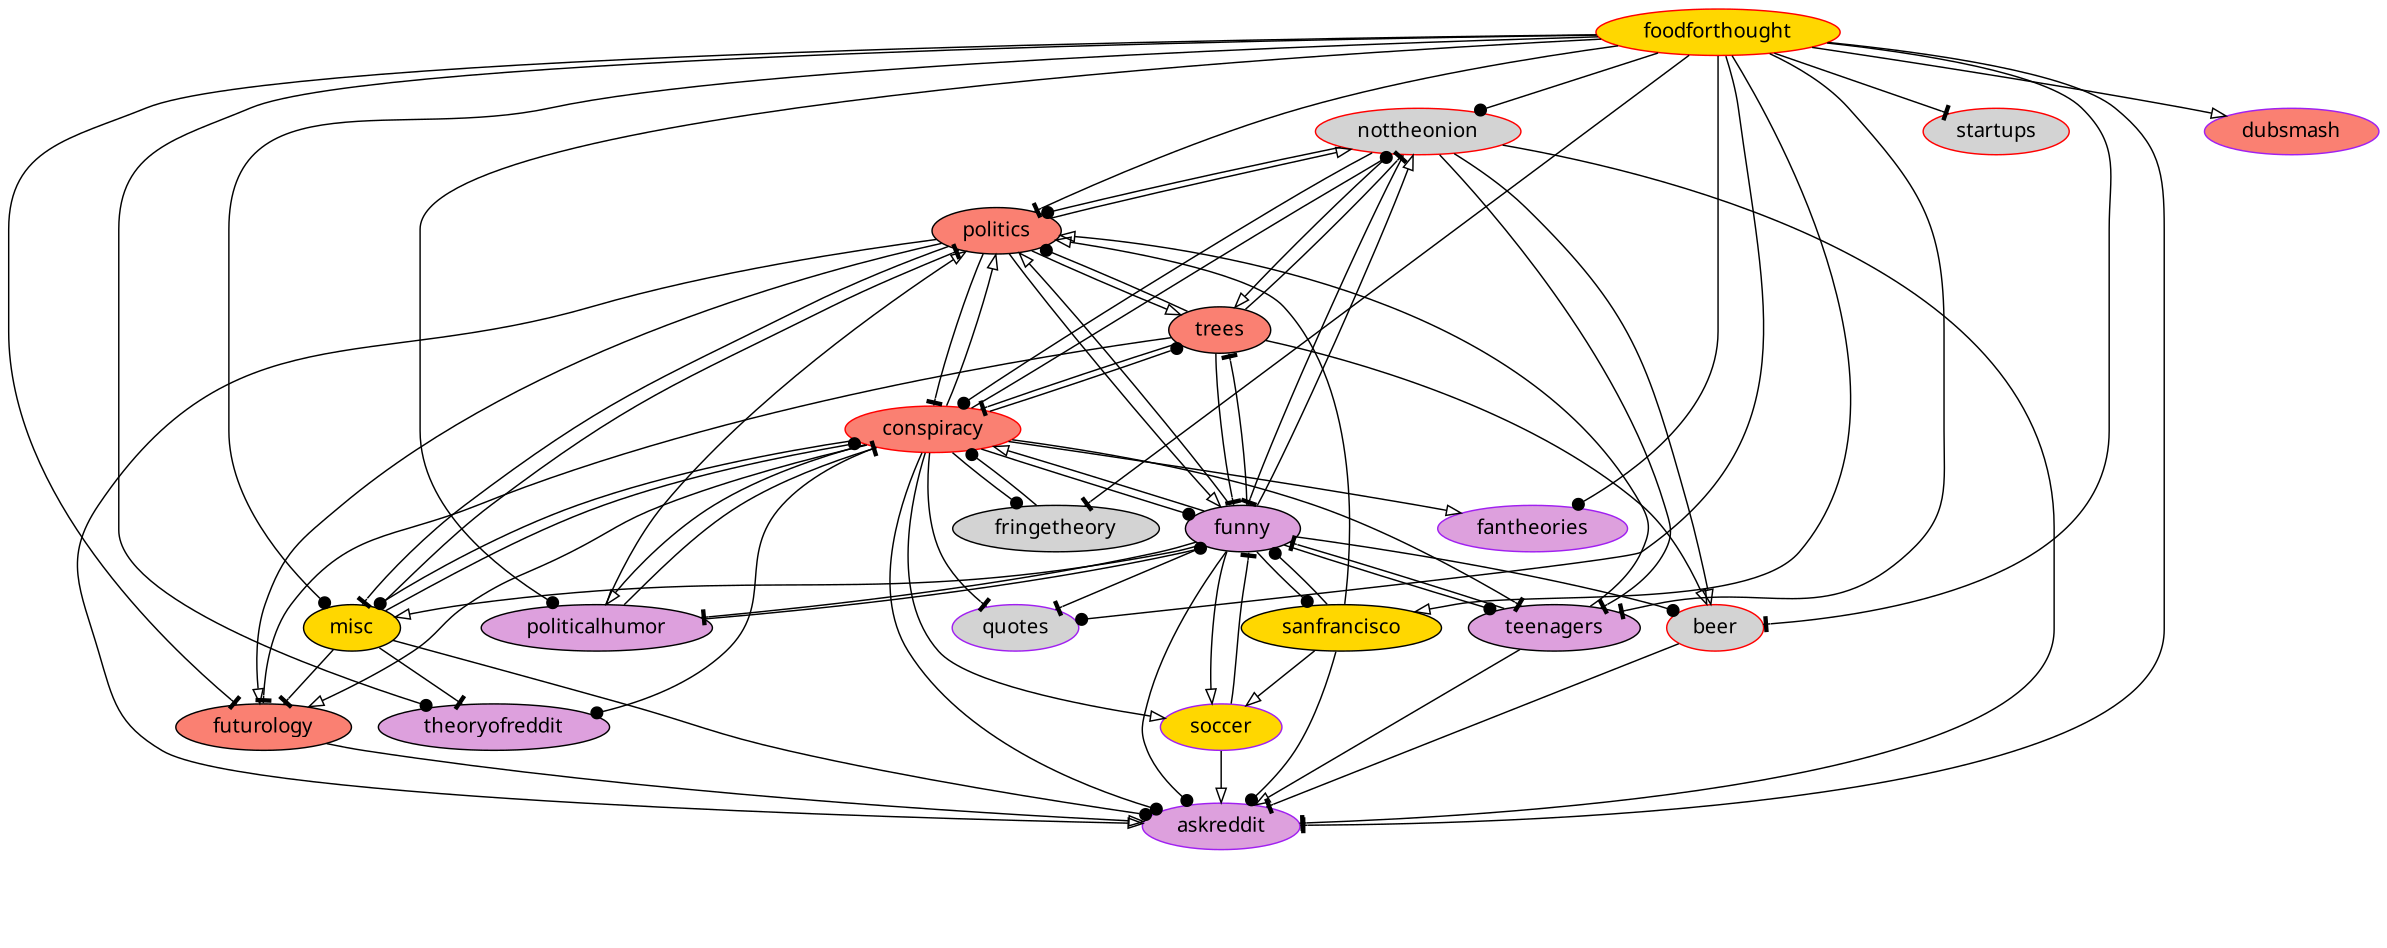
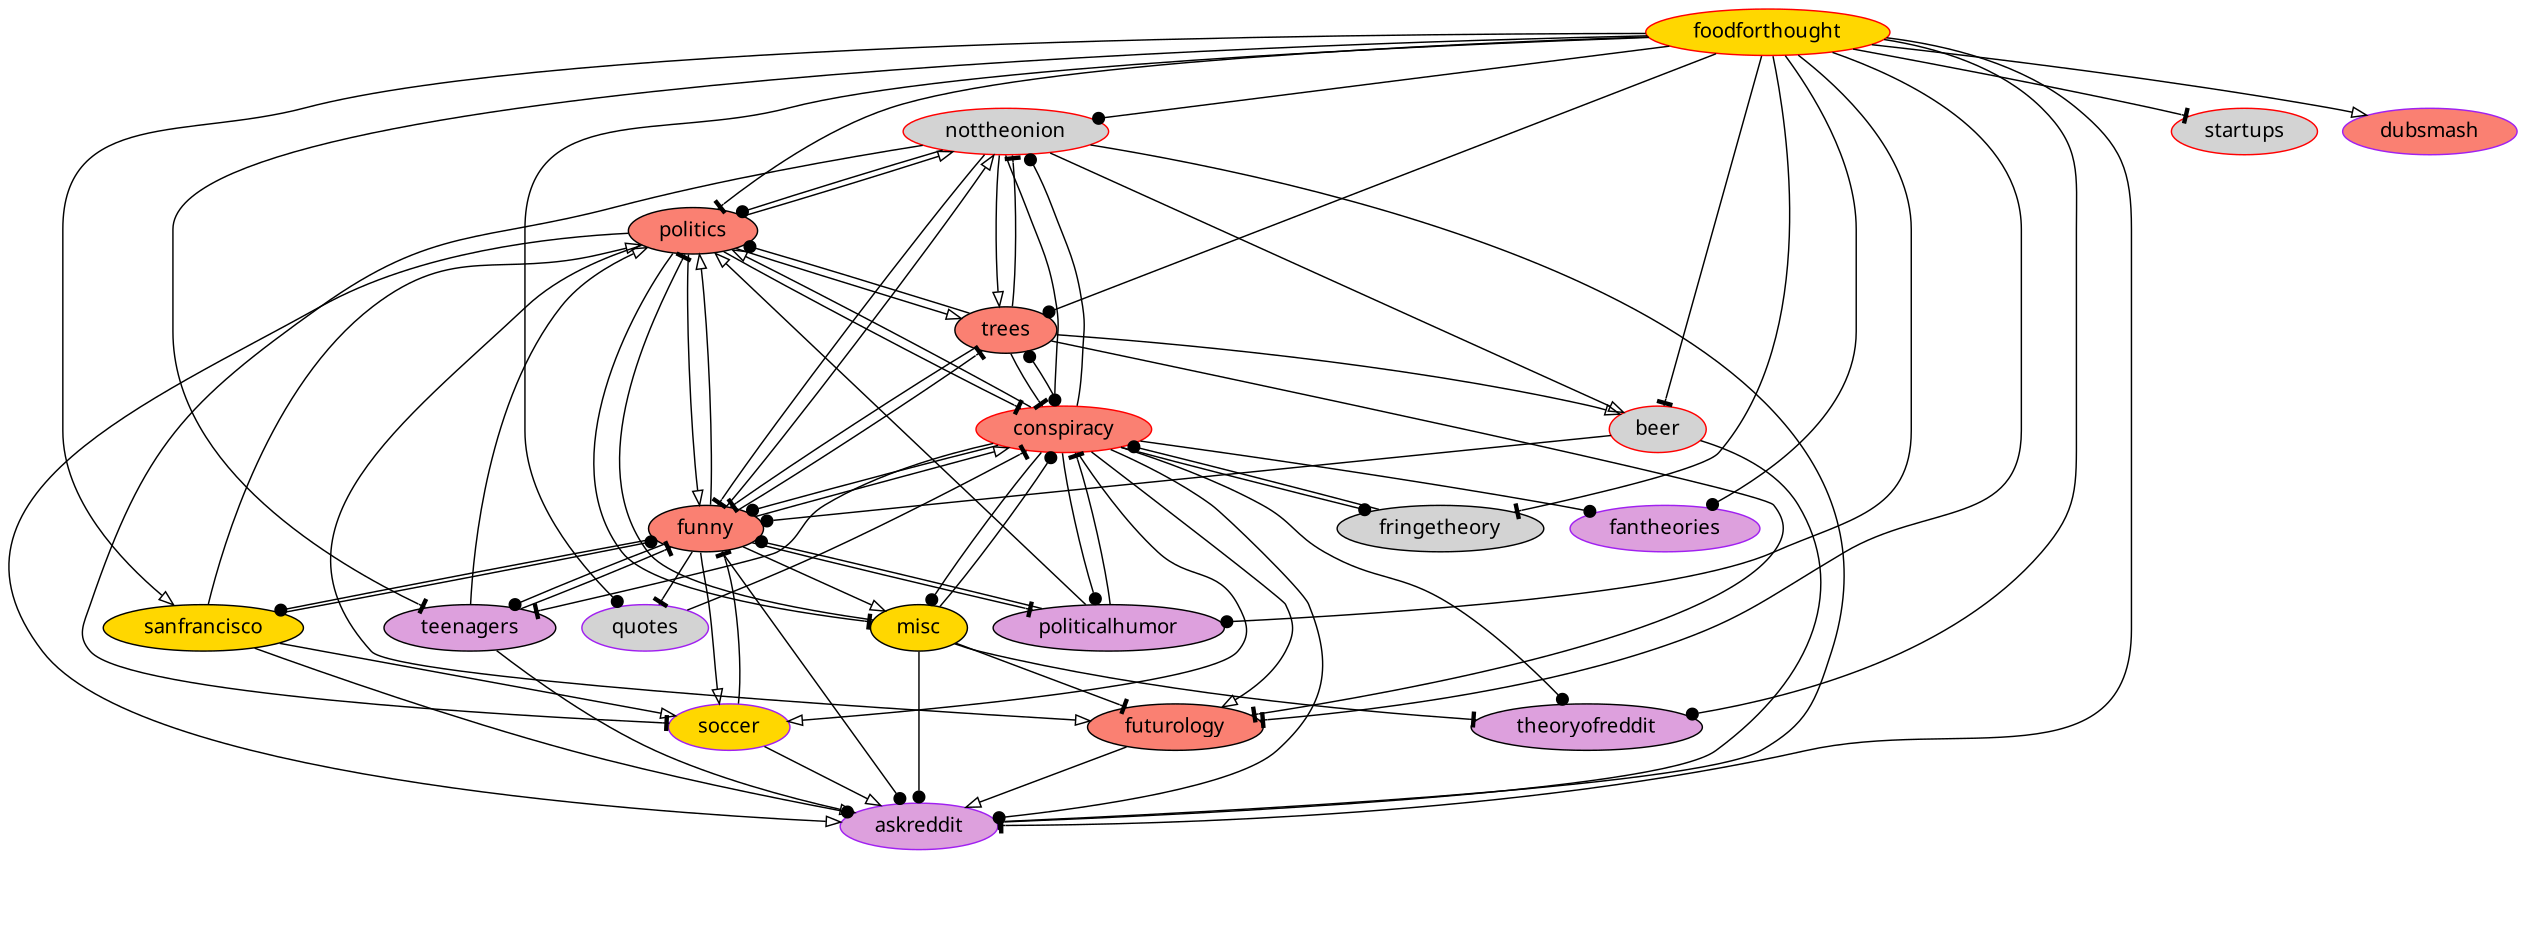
edge "foodforthought" -> "misc": now "foodforthought" -> "trees"
edge "nottheonion" -> "teenagers": now "nottheonion" -> "soccer"
edge "conspiracy" -> "fantheories": arrowhead onormal -> dot
edge "conspiracy" -> "politicalhumor": arrowhead onormal -> dot
node "funny": fillcolor plum -> salmon
edge "conspiracy" -> "quotes": reversed
edge "funny" -> "beer": reversed
